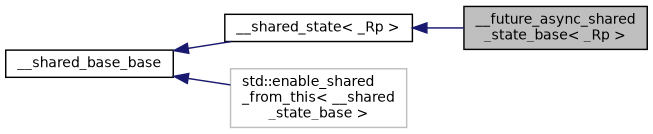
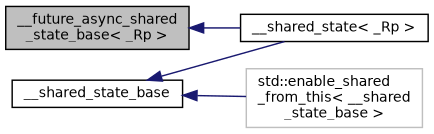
edge "__future_async_shared _state_base< _Rp >" -> "__shared_state< _Rp >": reversed
node "__shared_base_base": label "__shared_base_base" -> "__shared_state_base"
